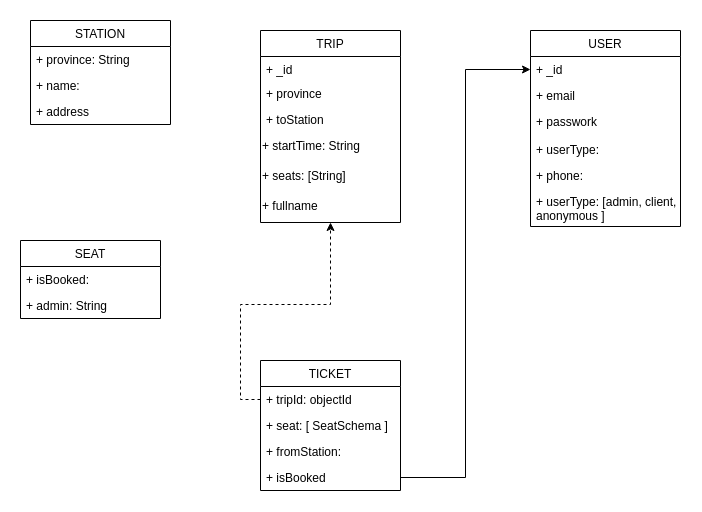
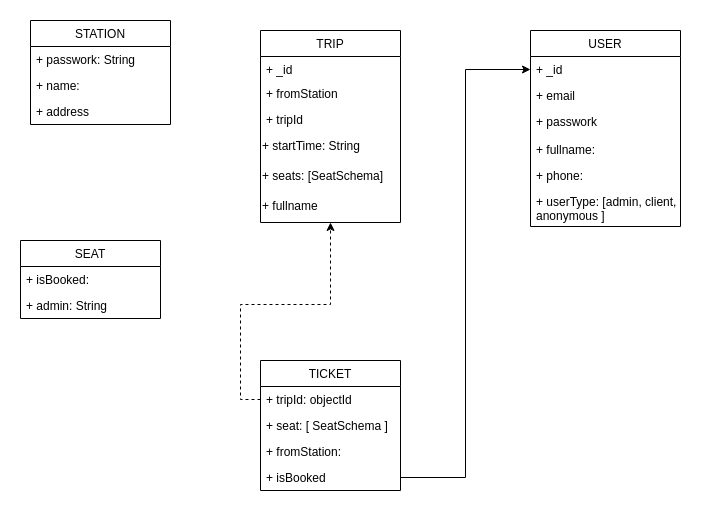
node "+ province: String": label "+ province: String" -> "+ passwork: String"
node "+ province": label "+ province" -> "+ fromStation"
node "+ toStation": label "+ toStation" -> "+ tripId"
node "+ userType:": label "+ userType:" -> "+ fullname:"
node "+ seats: [String]": label "+ seats: [String]" -> "+ seats: [SeatSchema]"
